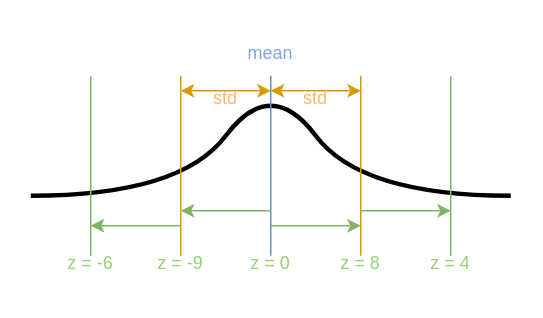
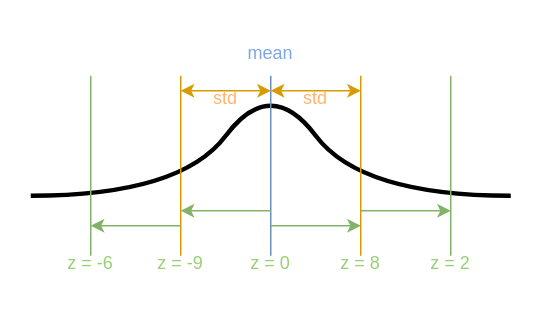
node "z = 4": label "z = 4" -> "z = 2"
